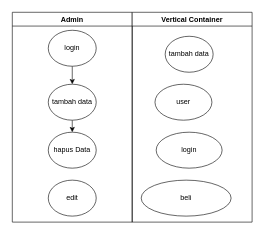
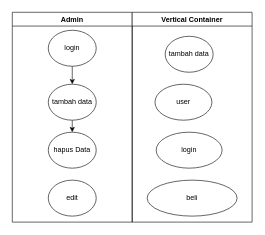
node "beli": moved (186, 198) -> (192, 198)
